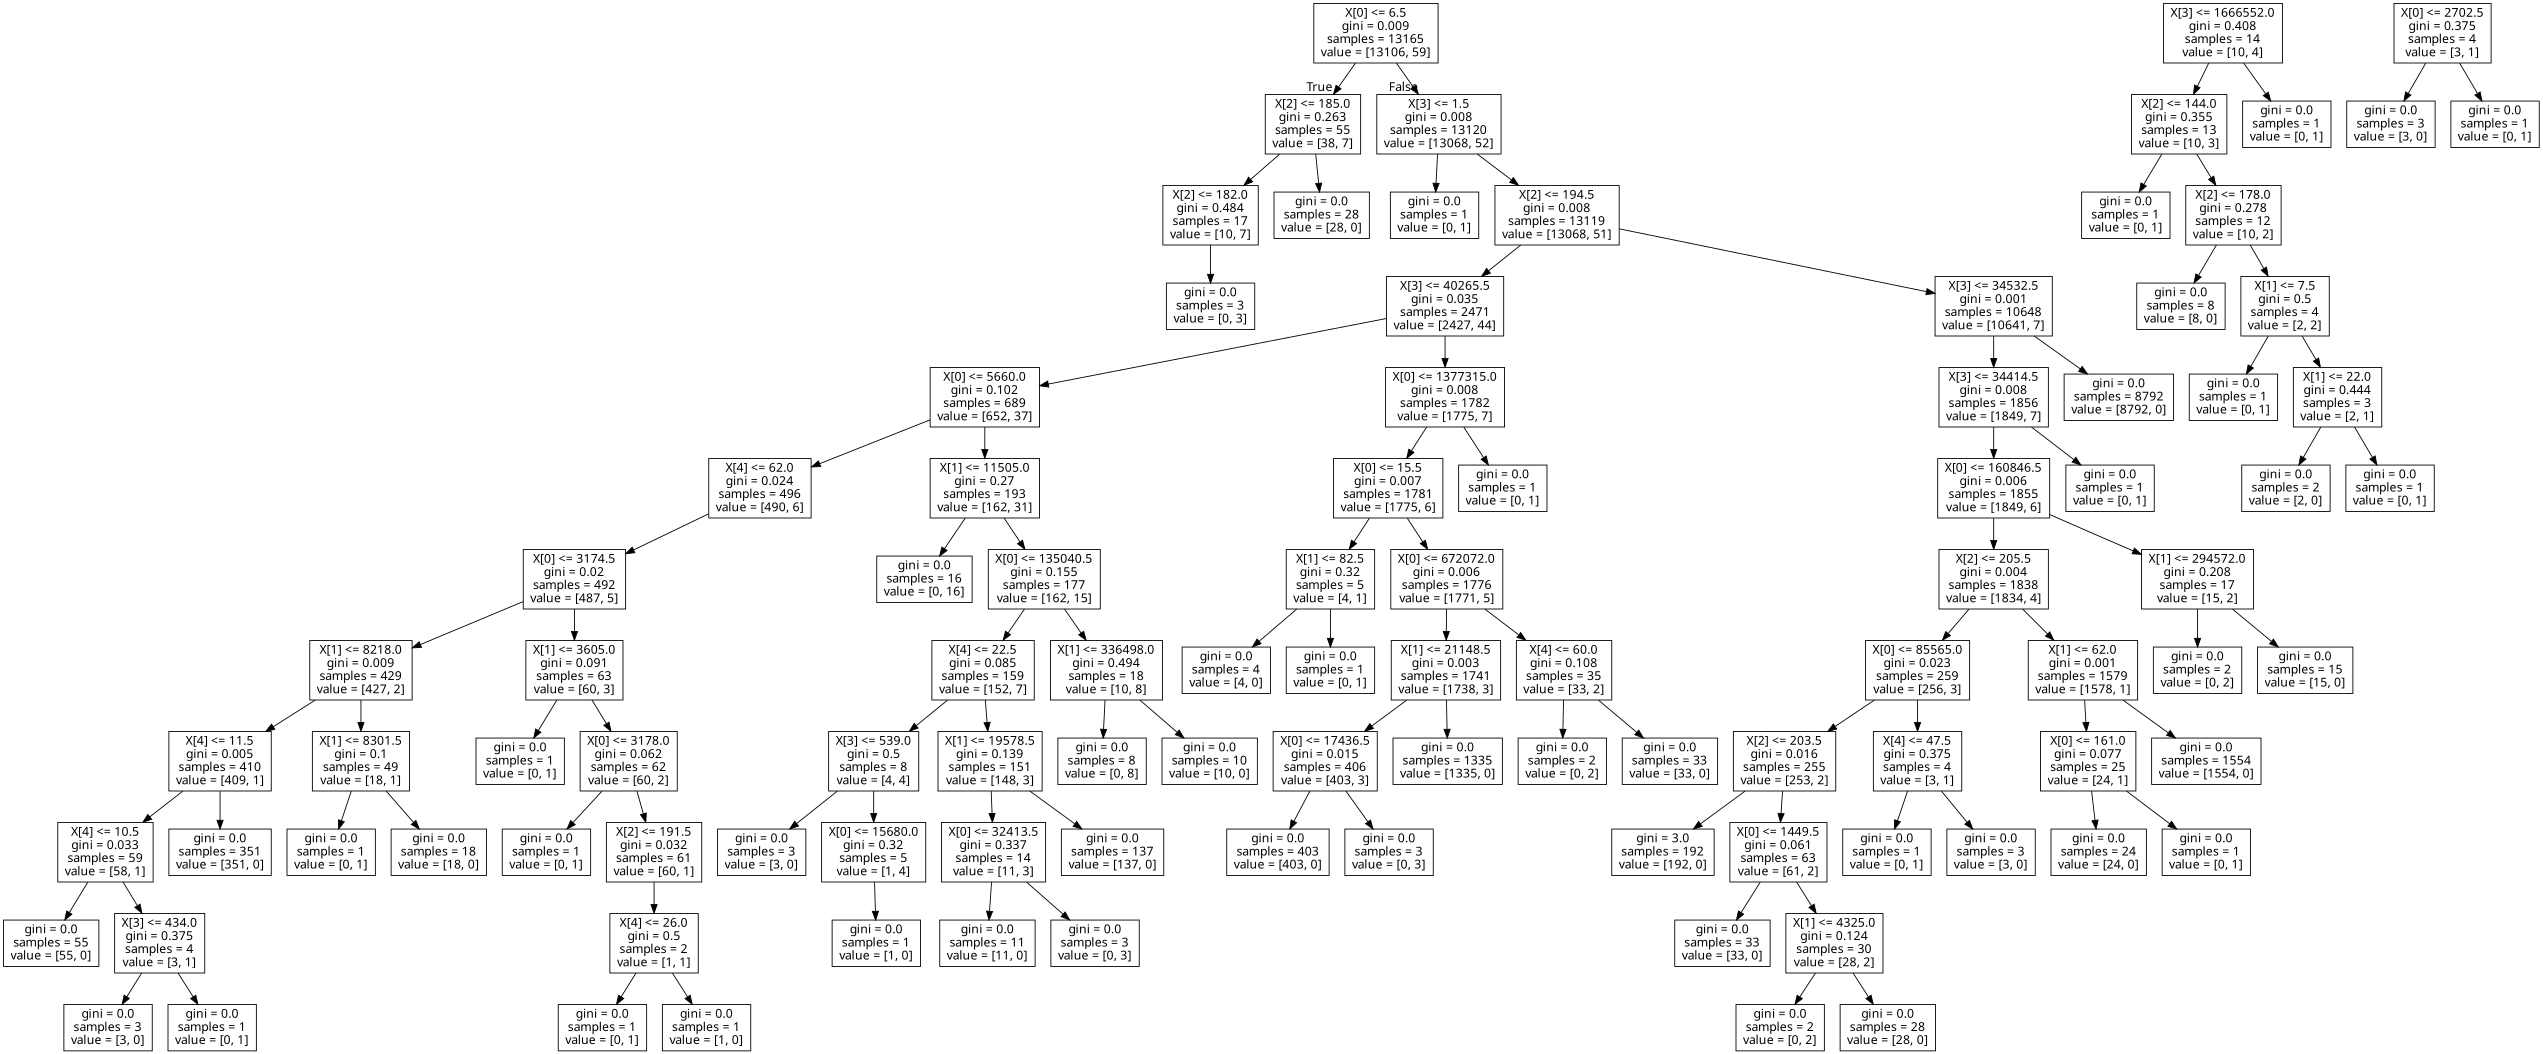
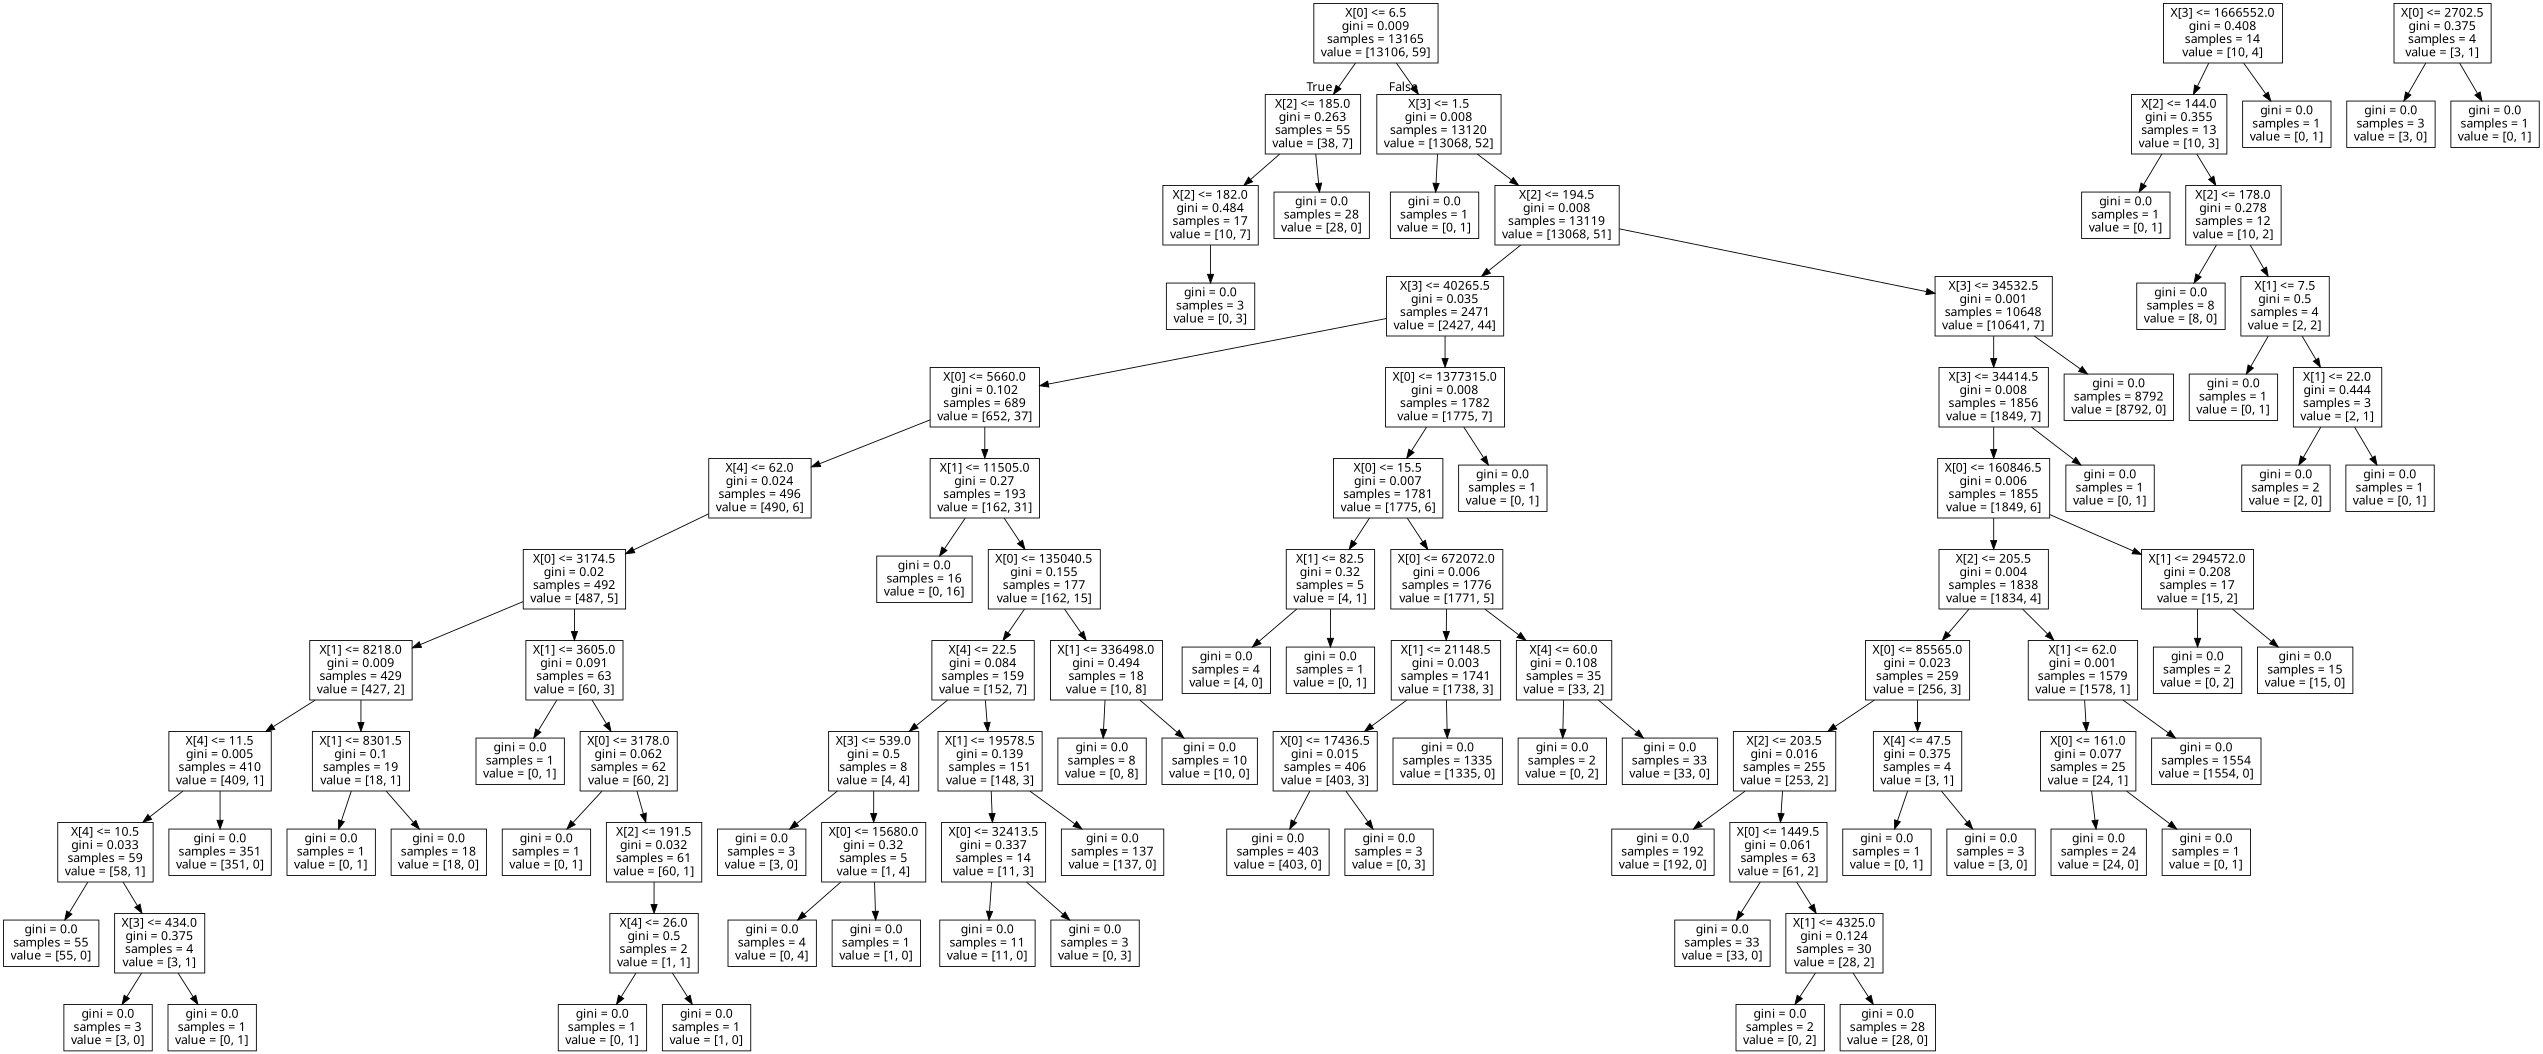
node "X[4] <= 22.5 gini = 0.085 samples = 159 value = [152, 7]": label "X[4] <= 22.5 gini = 0.085 samples = 159 value = [152, 7]" -> "X[4] <= 22.5 gini = 0.084 samples = 159 value = [152, 7]"
node "X[1] <= 8301.5 gini = 0.1 samples = 49 value = [18, 1]": label "X[1] <= 8301.5 gini = 0.1 samples = 49 value = [18, 1]" -> "X[1] <= 8301.5 gini = 0.1 samples = 19 value = [18, 1]"
node "gini = 3.0 samples = 192 value = [192, 0]": label "gini = 3.0 samples = 192 value = [192, 0]" -> "gini = 0.0 samples = 192 value = [192, 0]"
node "gini = 0.0 samples = 4 value = [0, 4]": added
